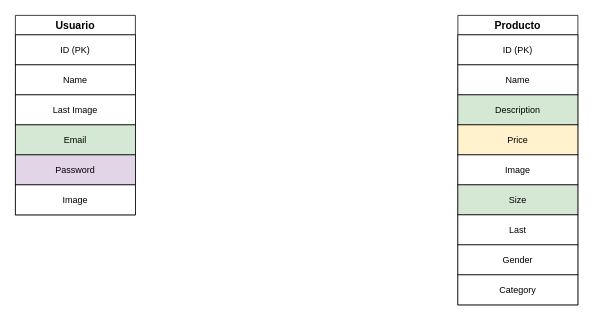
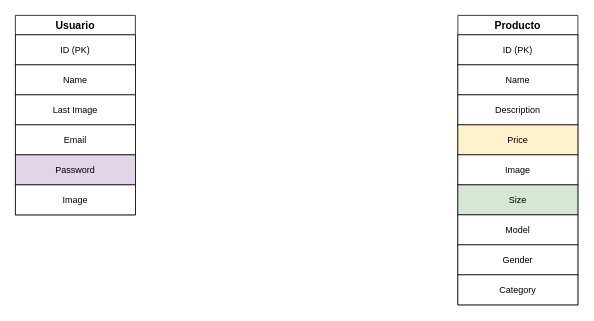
node "Description": fillcolor #d5e8d4 -> #ffffff
node "Email": fillcolor #d5e8d4 -> #ffffff
node "Last": label "Last" -> "Model"
